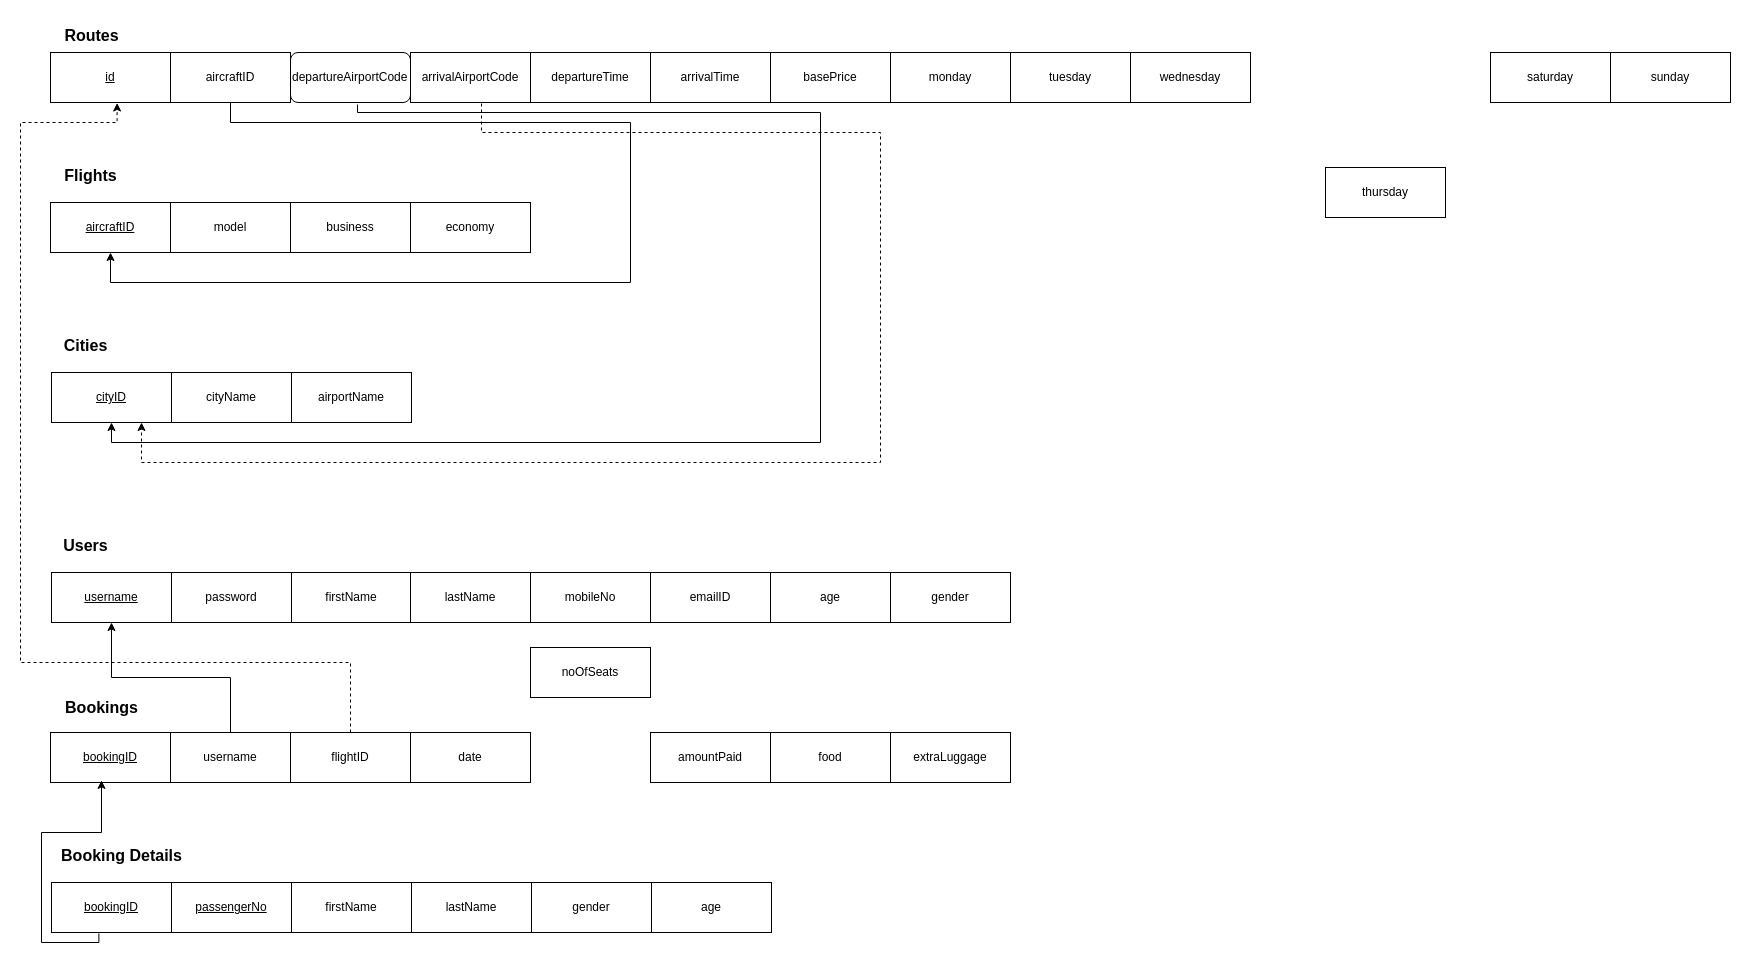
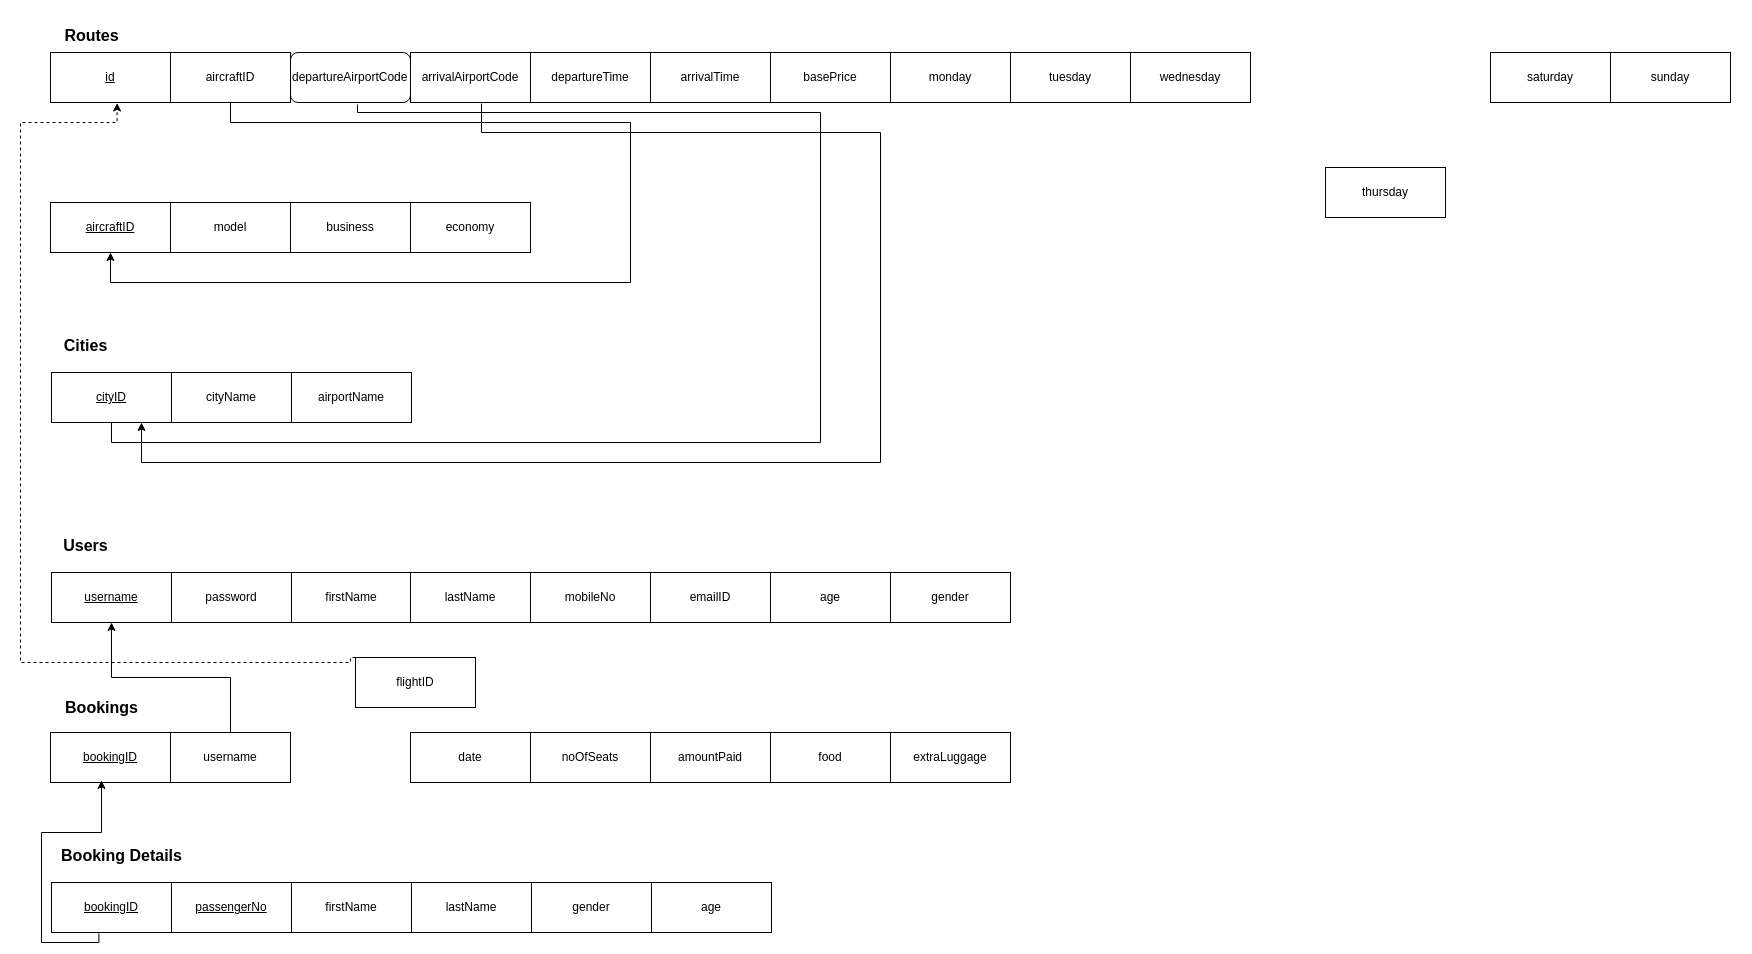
node "Flights": removed
edge "departureAirportCode" -> "cityID": arrowhead classic -> none
edge "arrivalAirportCode" -> "cityID": style dashed -> solid
node "noOfSeats": moved (591, 673) -> (591, 758)
node "flightID": moved (351, 758) -> (416, 683)
